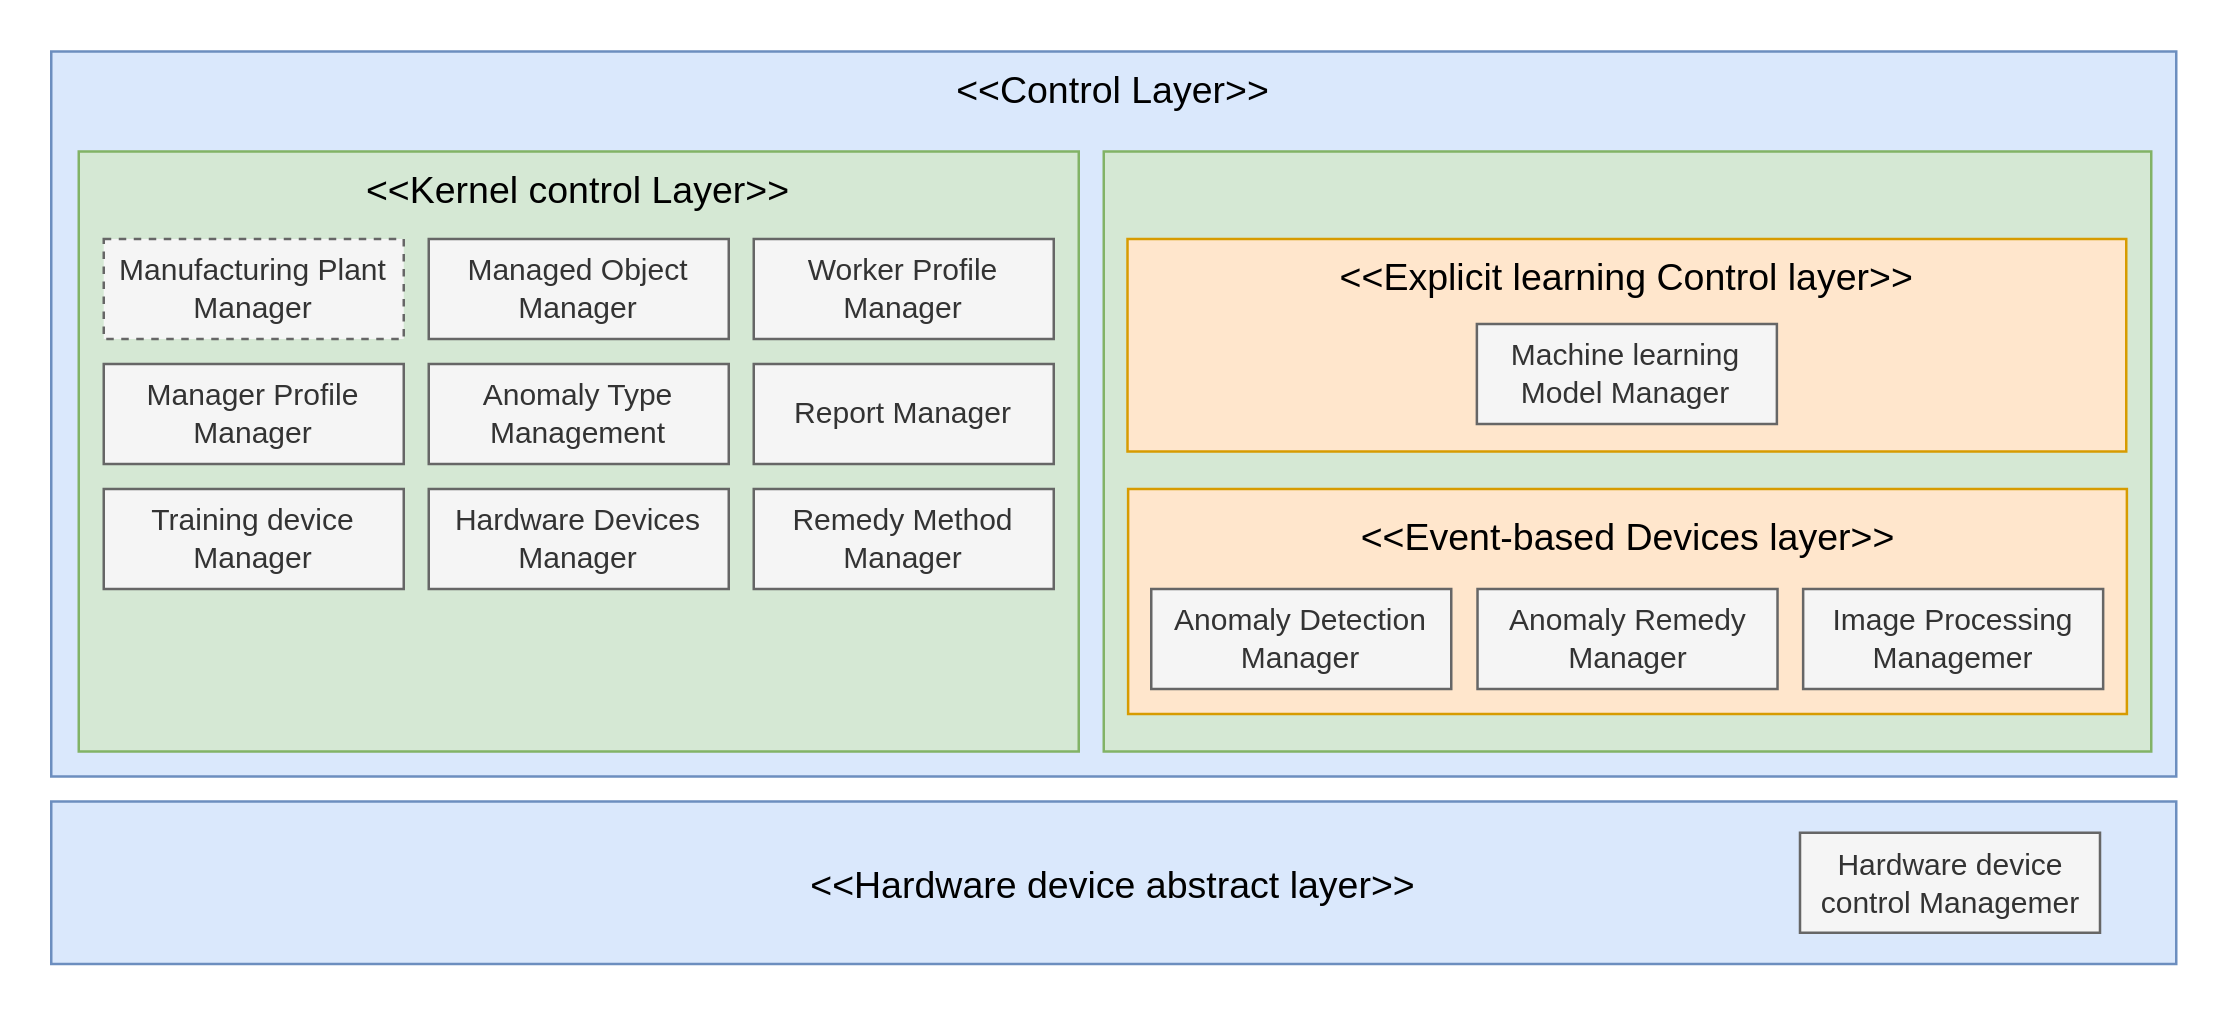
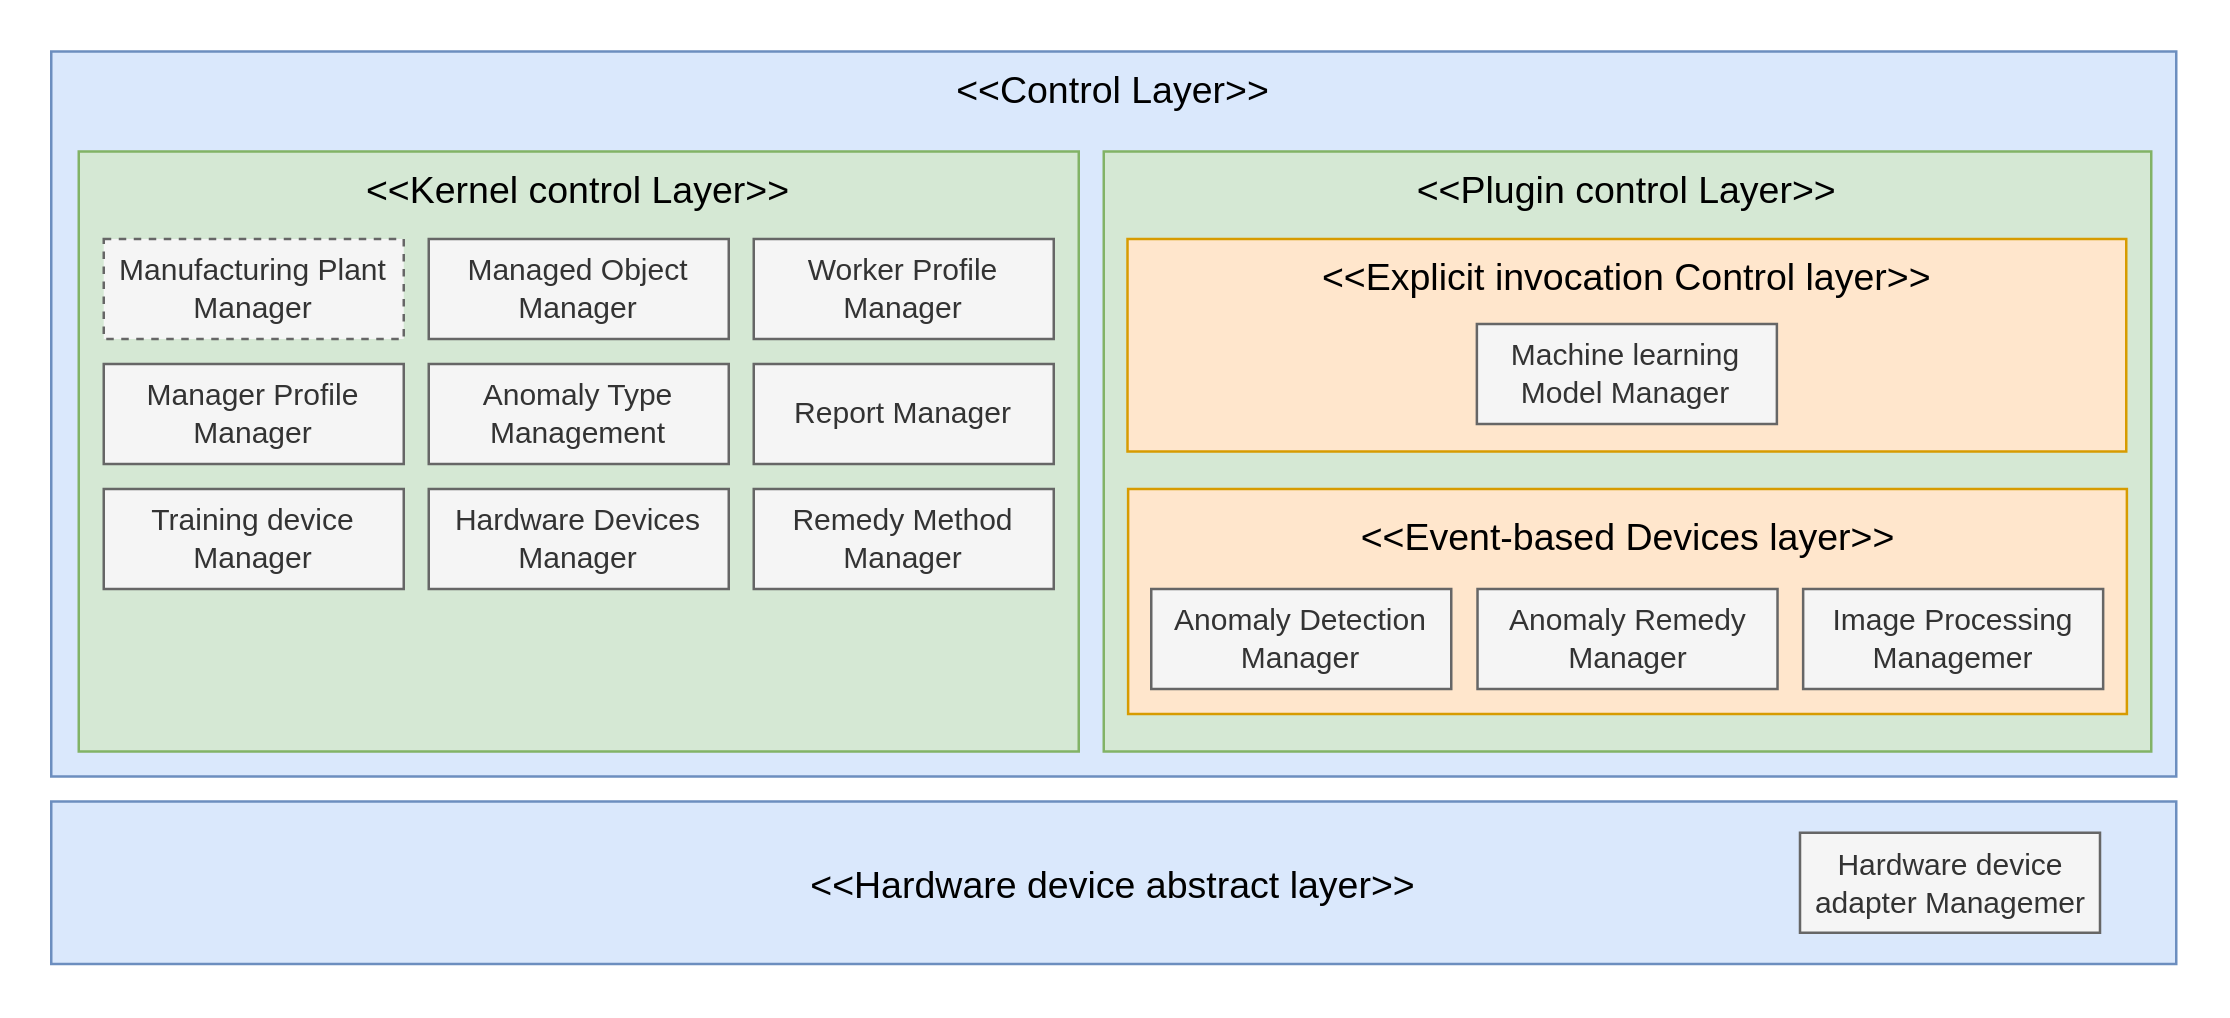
node "<<Plugin control Layer>>": added
node "<<Explicit learning Control layer>>": label "<<Explicit learning Control layer>>" -> "<<Explicit invocation Control layer>>"
node "Hardware device control Managemer": label "Hardware device control Managemer" -> "Hardware device adapter Managemer"
